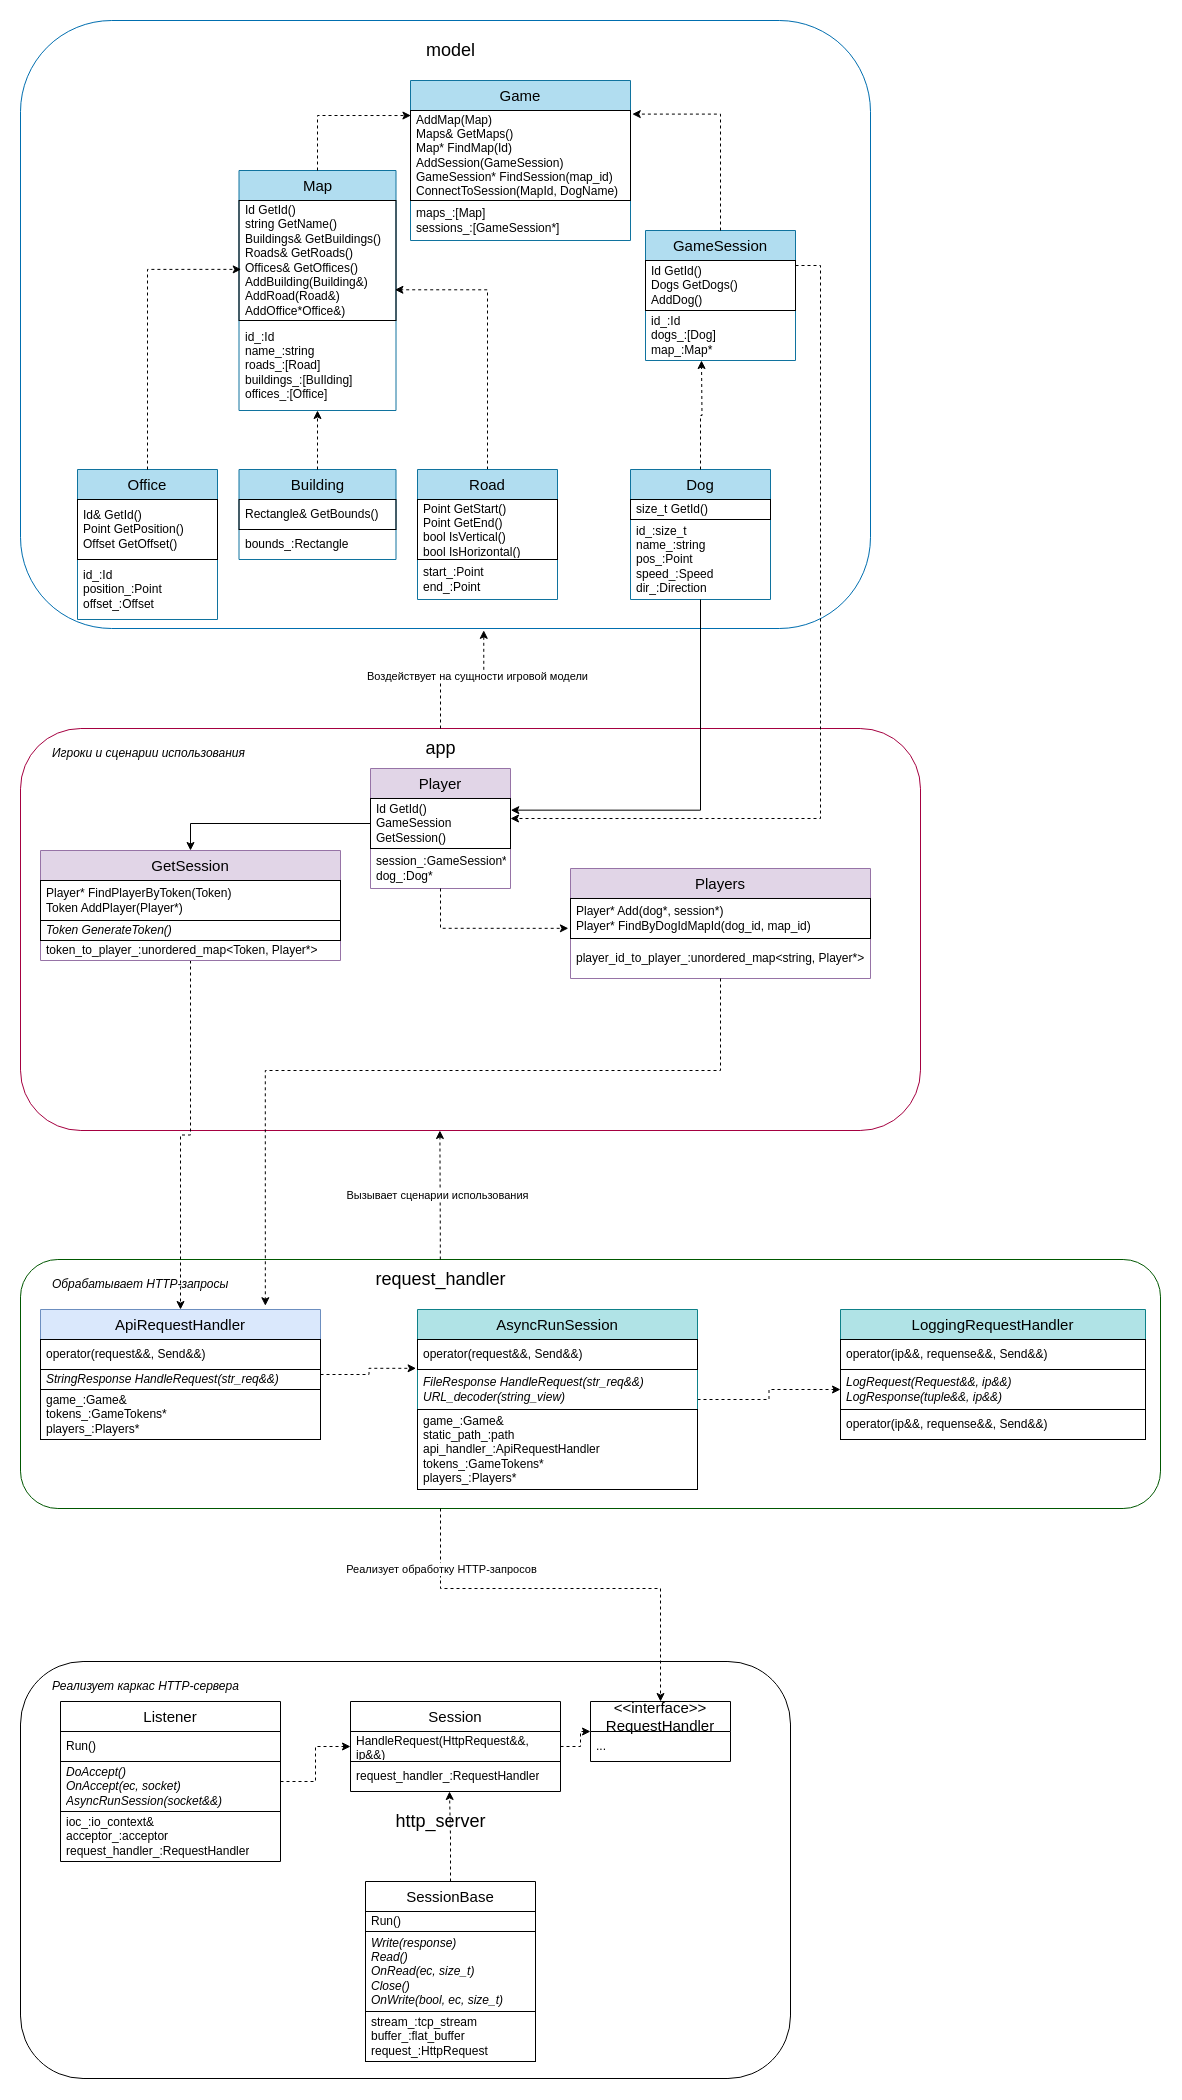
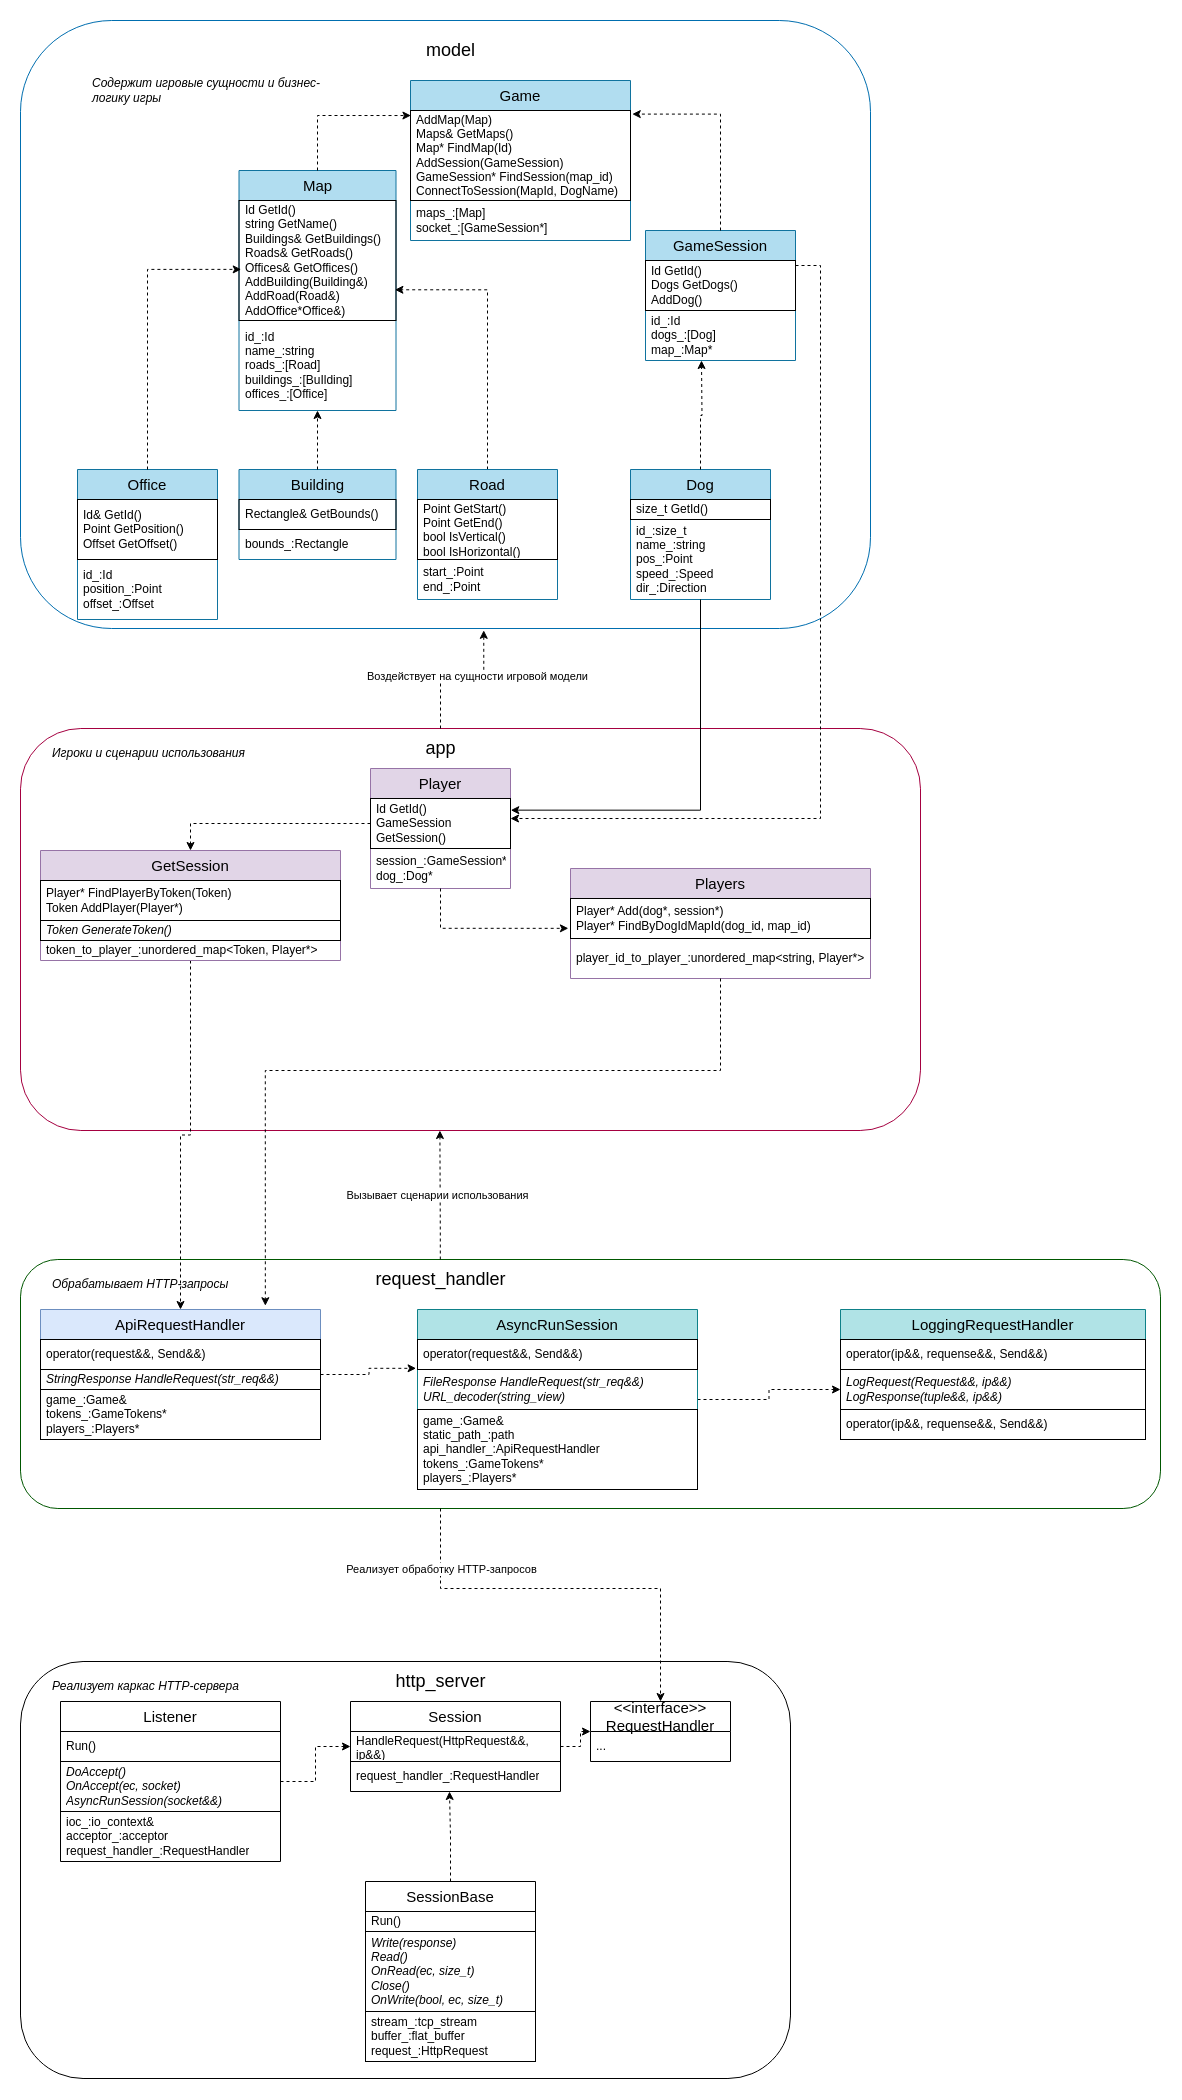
node "Содержит игровые сущности и бизнес- логику игры": added
node "maps_:[Map] sessions_:[GameSession*]": label "maps_:[Map] sessions_:[GameSession*]" -> "maps_:[Map] socket_:[GameSession*]"
edge "Id GetId() GameSession GetSession()" -> "GetSession": style solid -> dashed
node "http_server": moved (441, 1822) -> (441, 1682)
